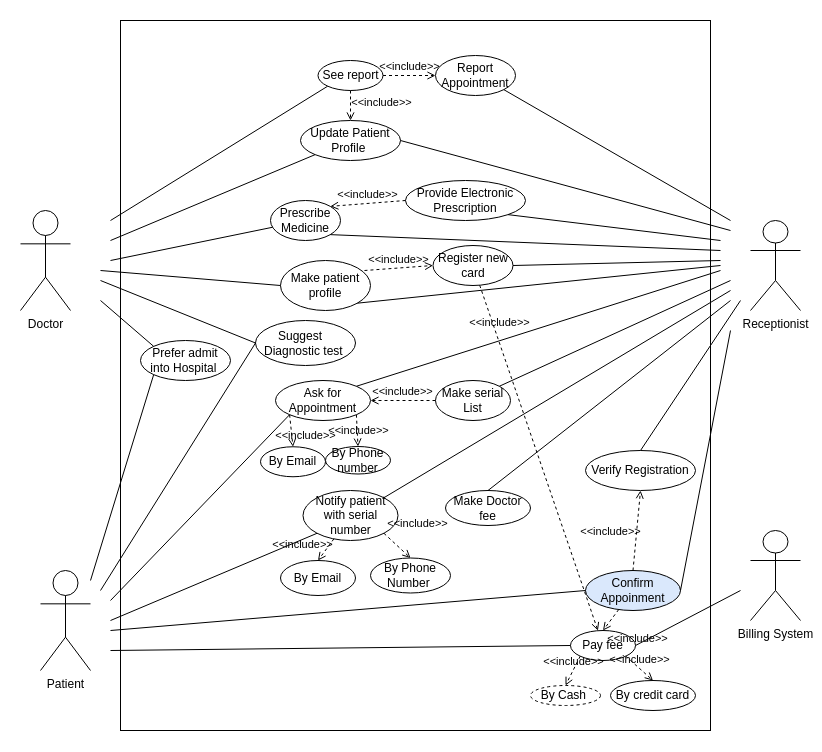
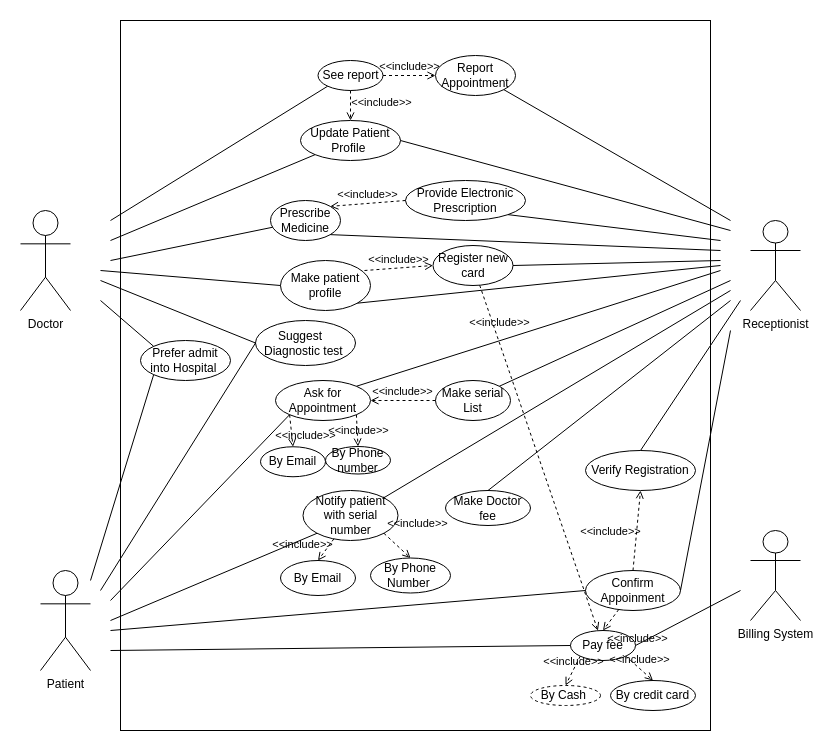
node "Confirm Appoinment": fillcolor #dae8fc -> #ffffff
